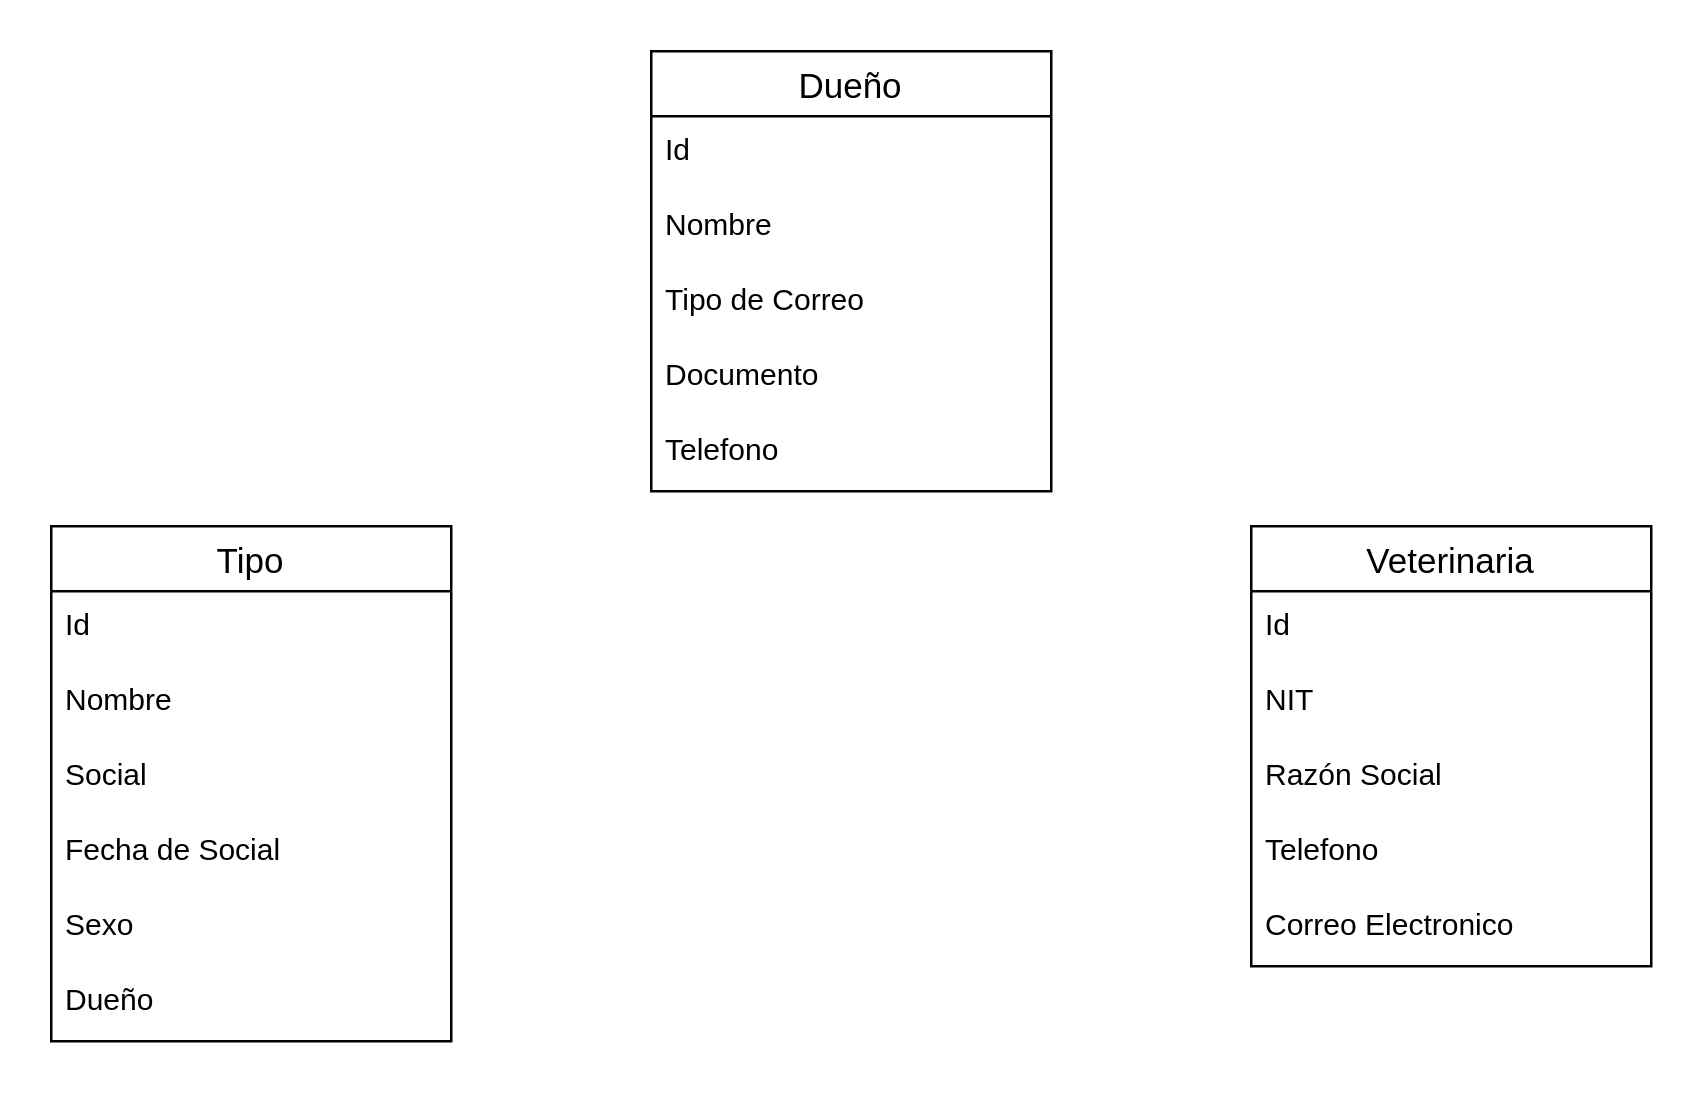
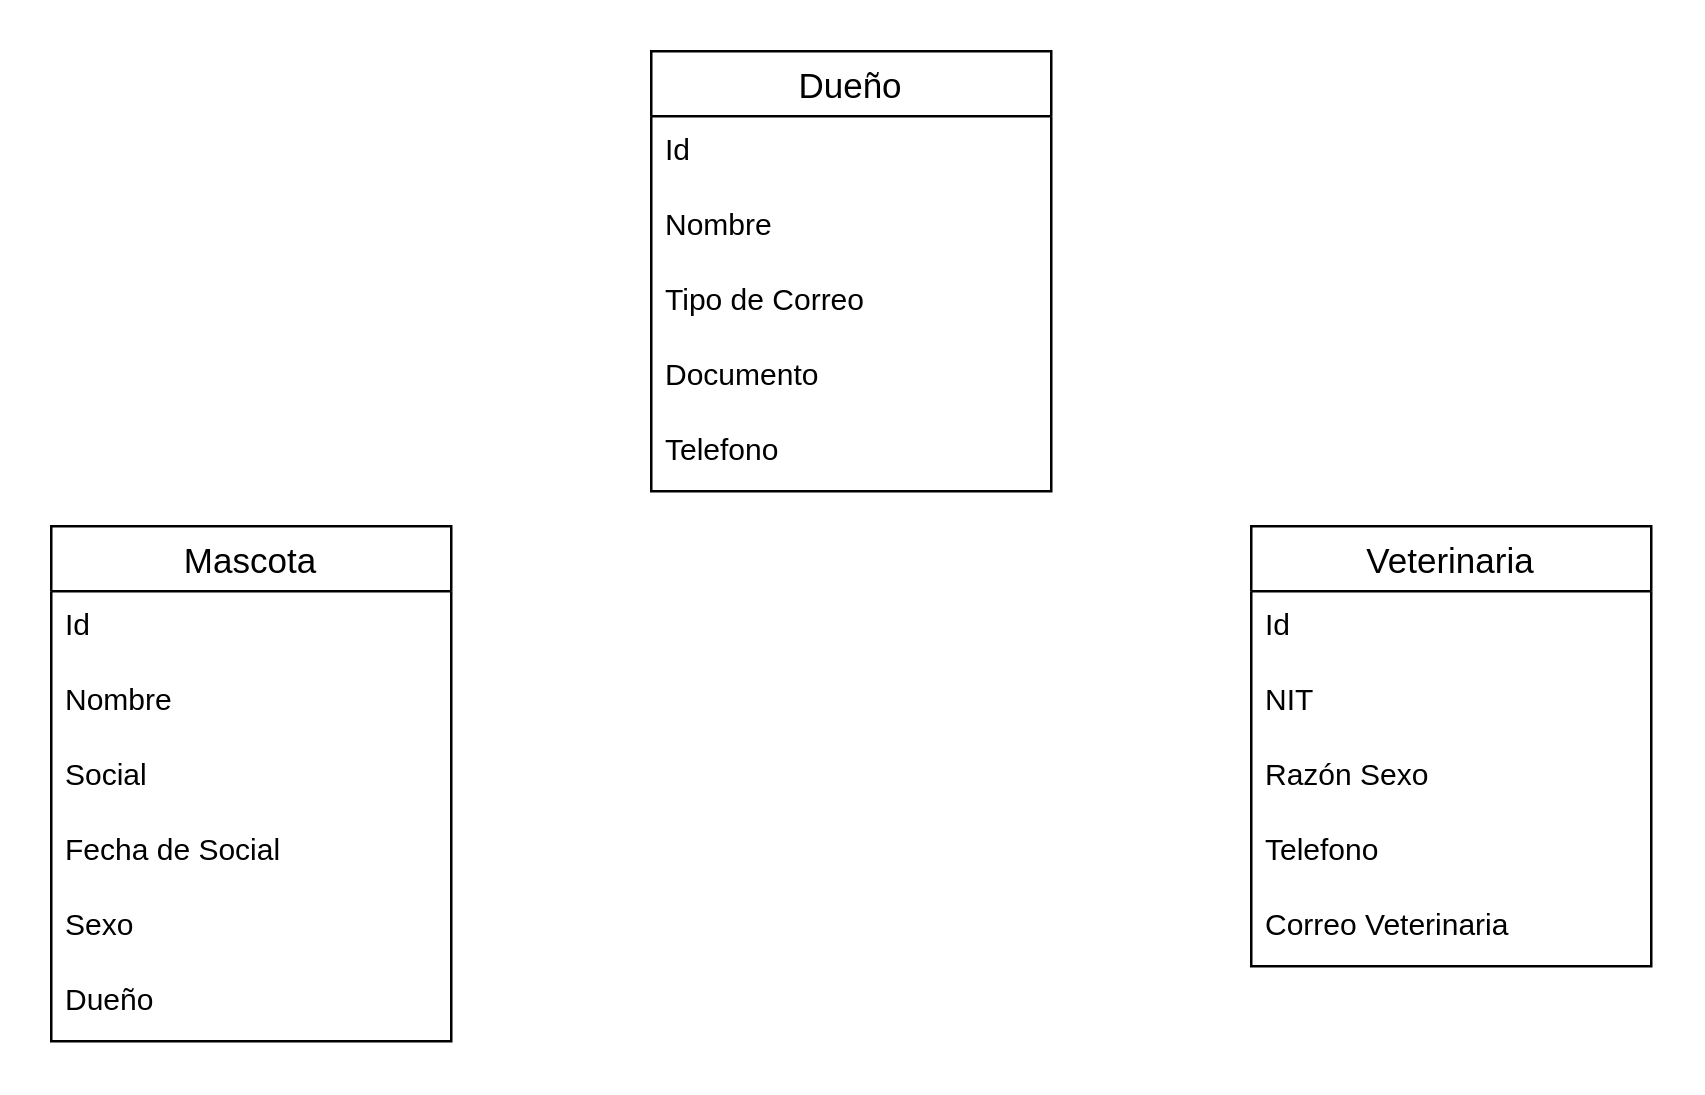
node "Tipo": label "Tipo" -> "Mascota"
node "Razón Social": label "Razón Social" -> "Razón Sexo"
node "Correo Electronico": label "Correo Electronico" -> "Correo Veterinaria"
